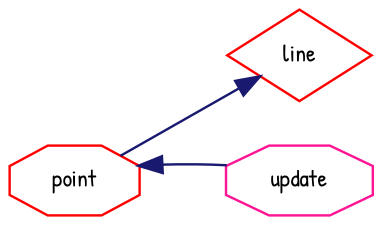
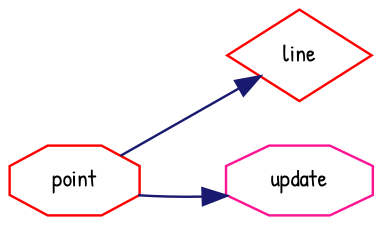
edge "update" -> "point": reversed
